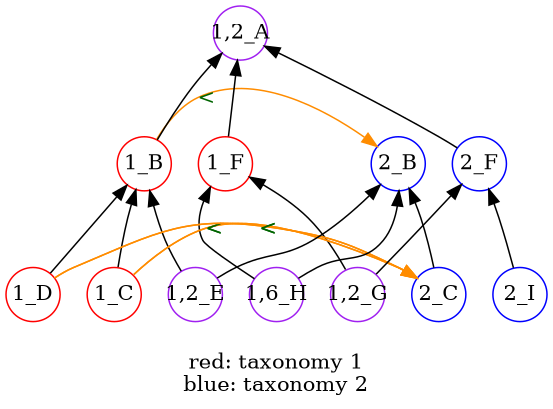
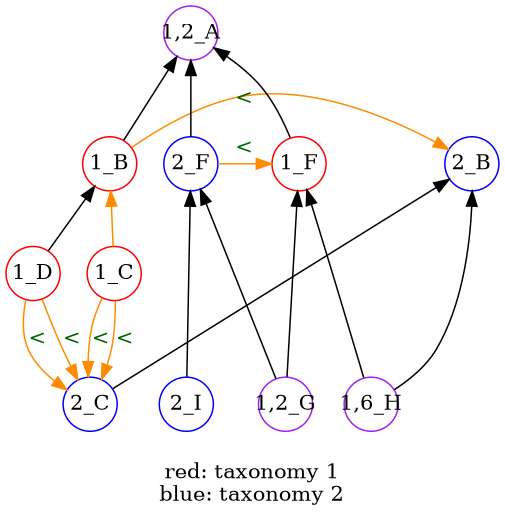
edge "2_F" -> "1_F": added, label "<"
edge "1_C" -> "1_B": color black -> darkorange
node "1,2_E": removed
